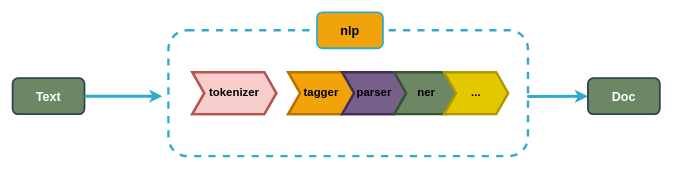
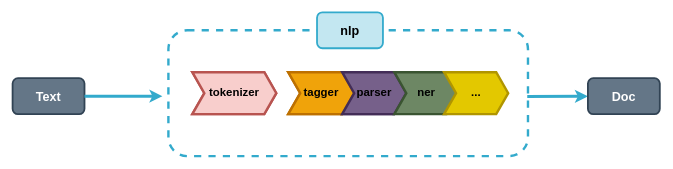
node "nlp": fillcolor #f0a30a -> #c3e7f1
node "Text": fillcolor #6d8764 -> #647687
node "Doc": fillcolor #6d8764 -> #647687
